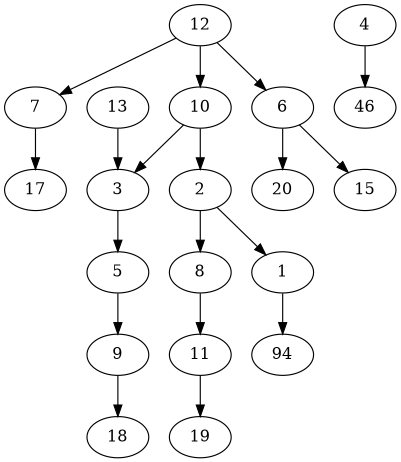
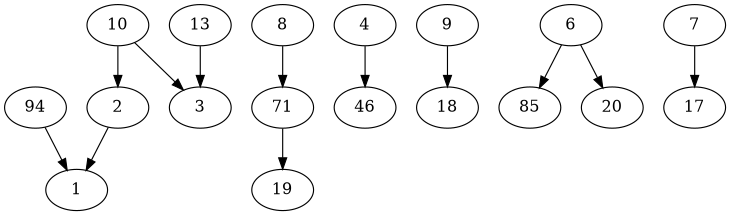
node "12": removed
node "15": label "15" -> "85"
edge "2" -> "8": removed
node "5": removed
edge "1" -> "94": reversed
node "11": label "11" -> "71"
